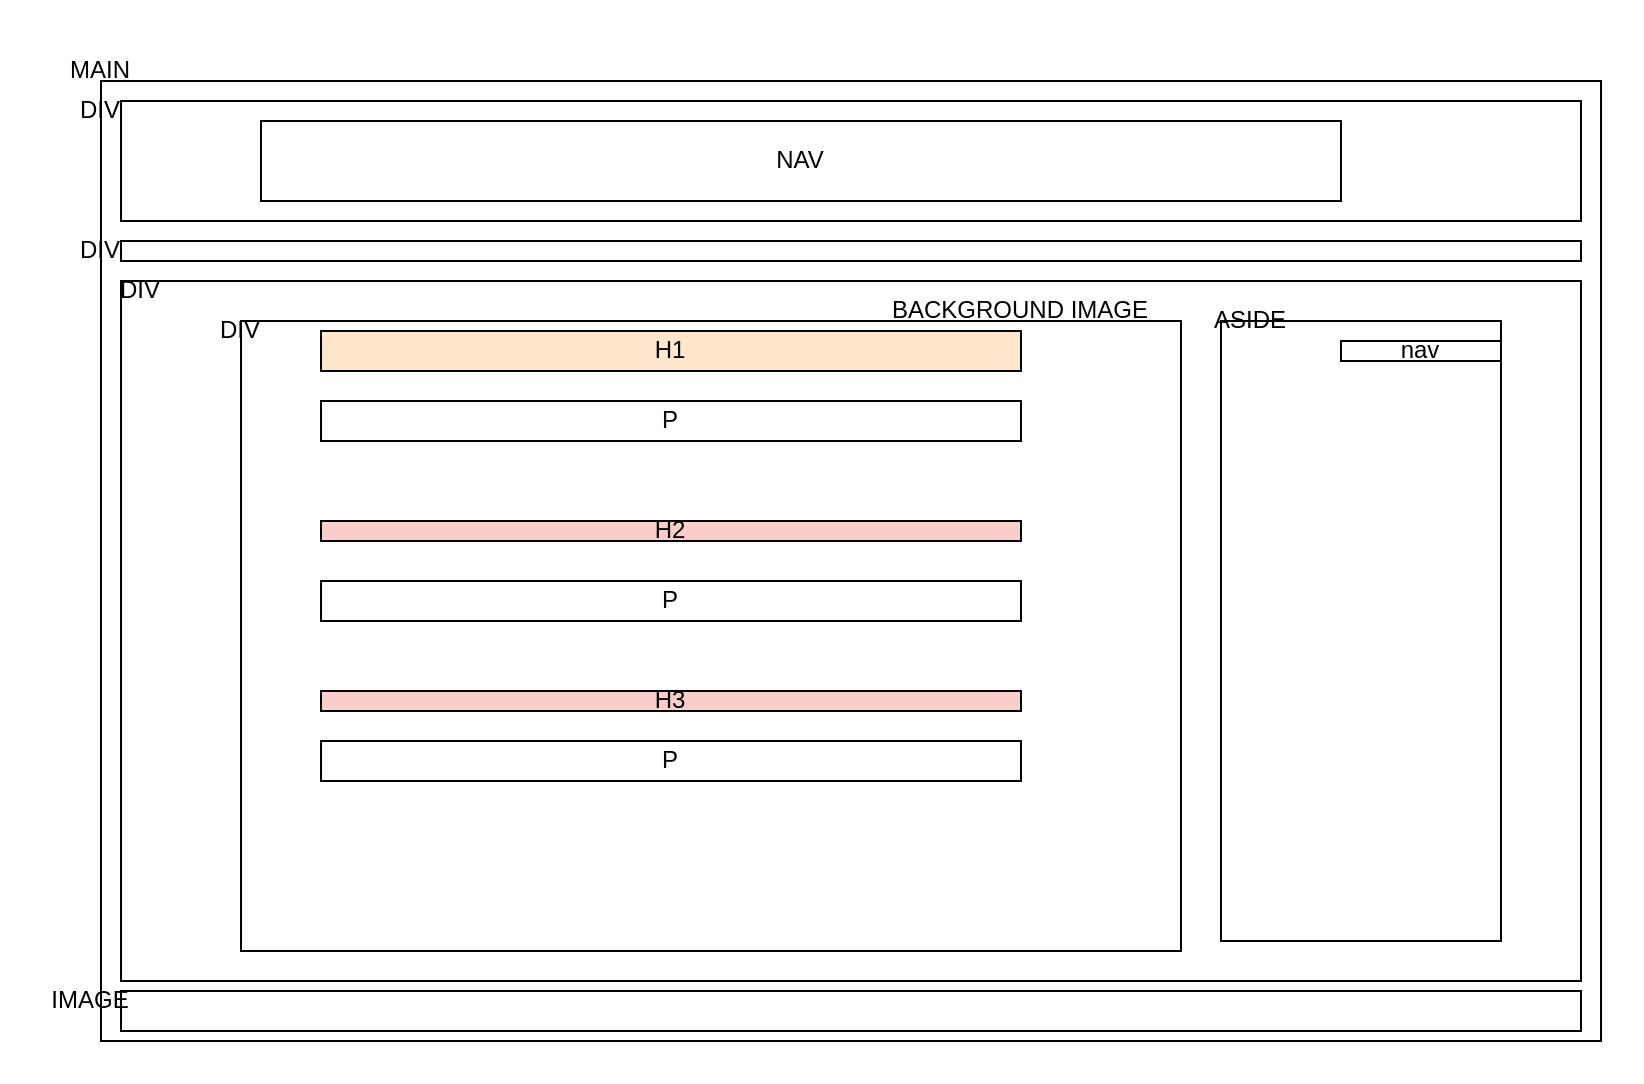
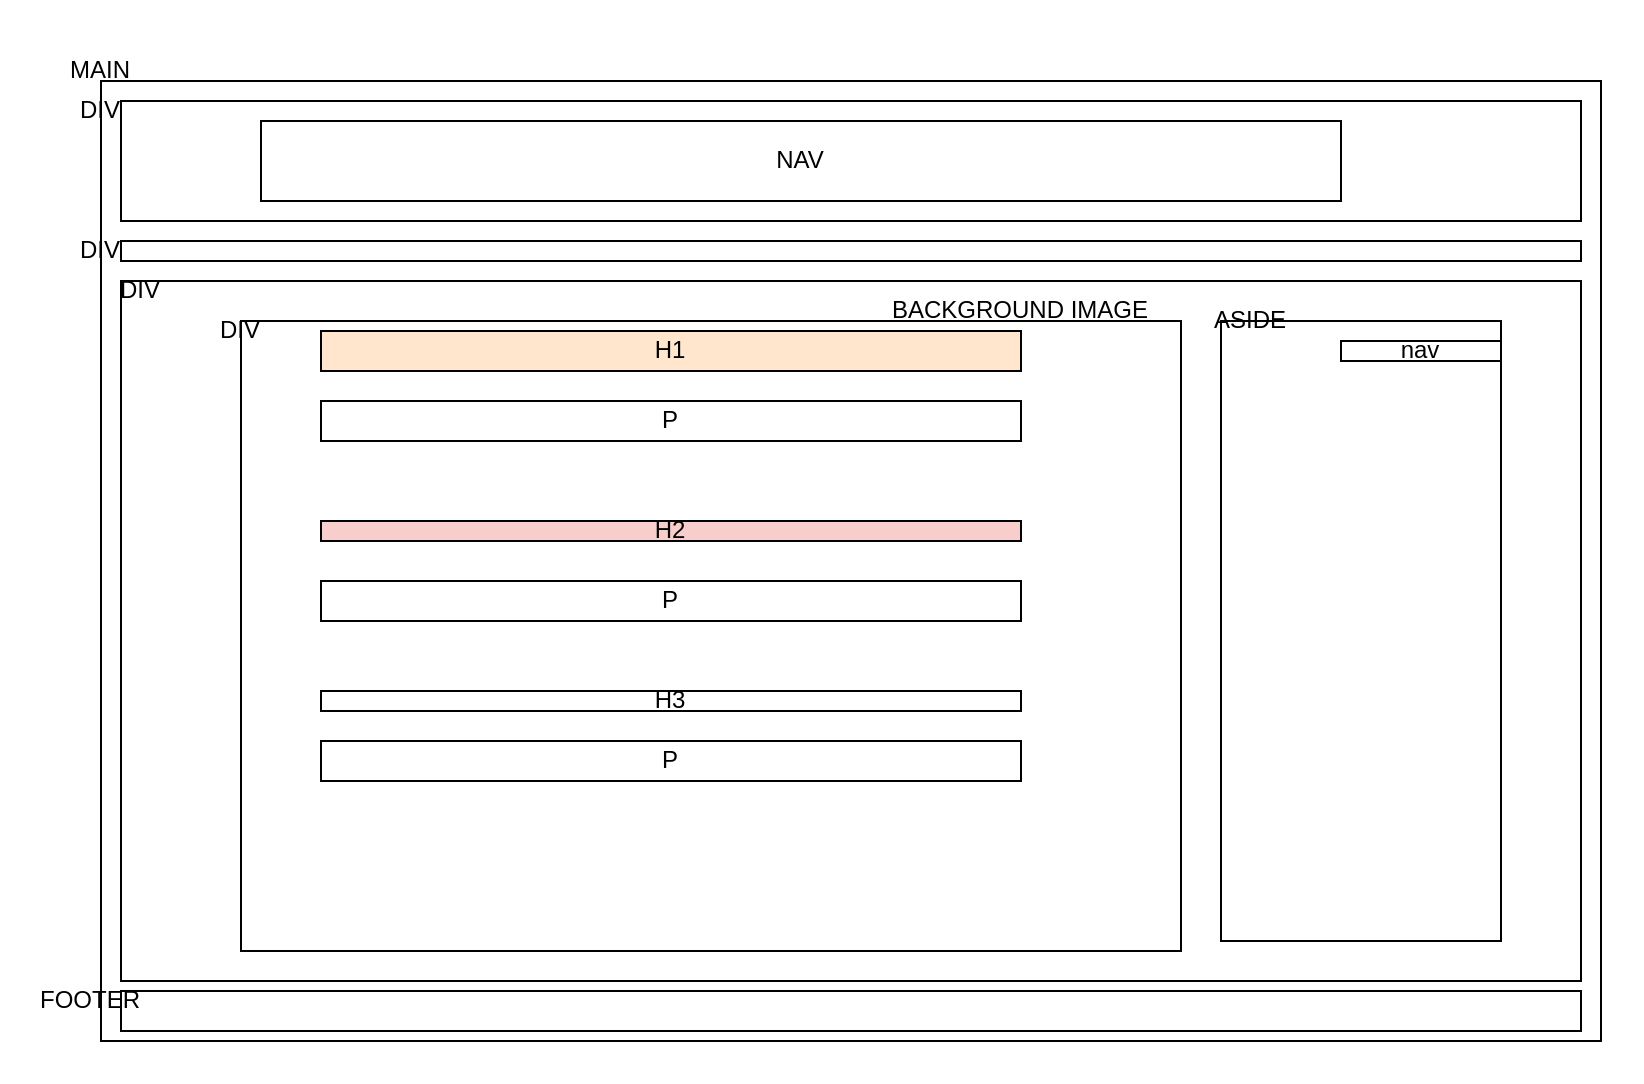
node "H3": fillcolor #f8cecc -> #ffffff
node "IMAGE": label "IMAGE" -> "FOOTER"
